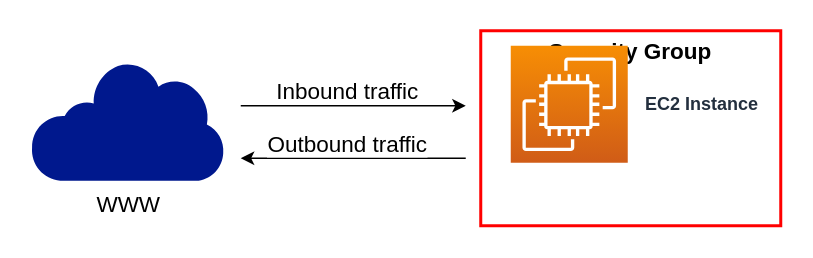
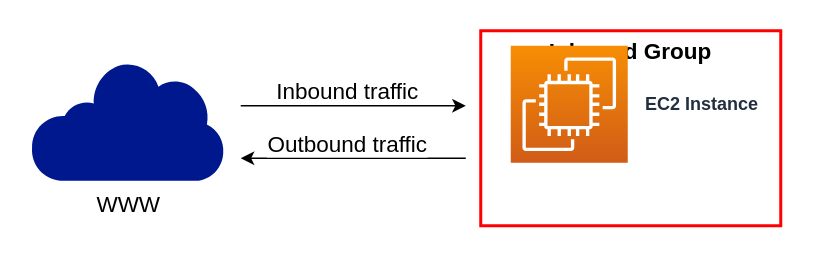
node "Security Group": label "Security Group" -> "Inbound Group"
